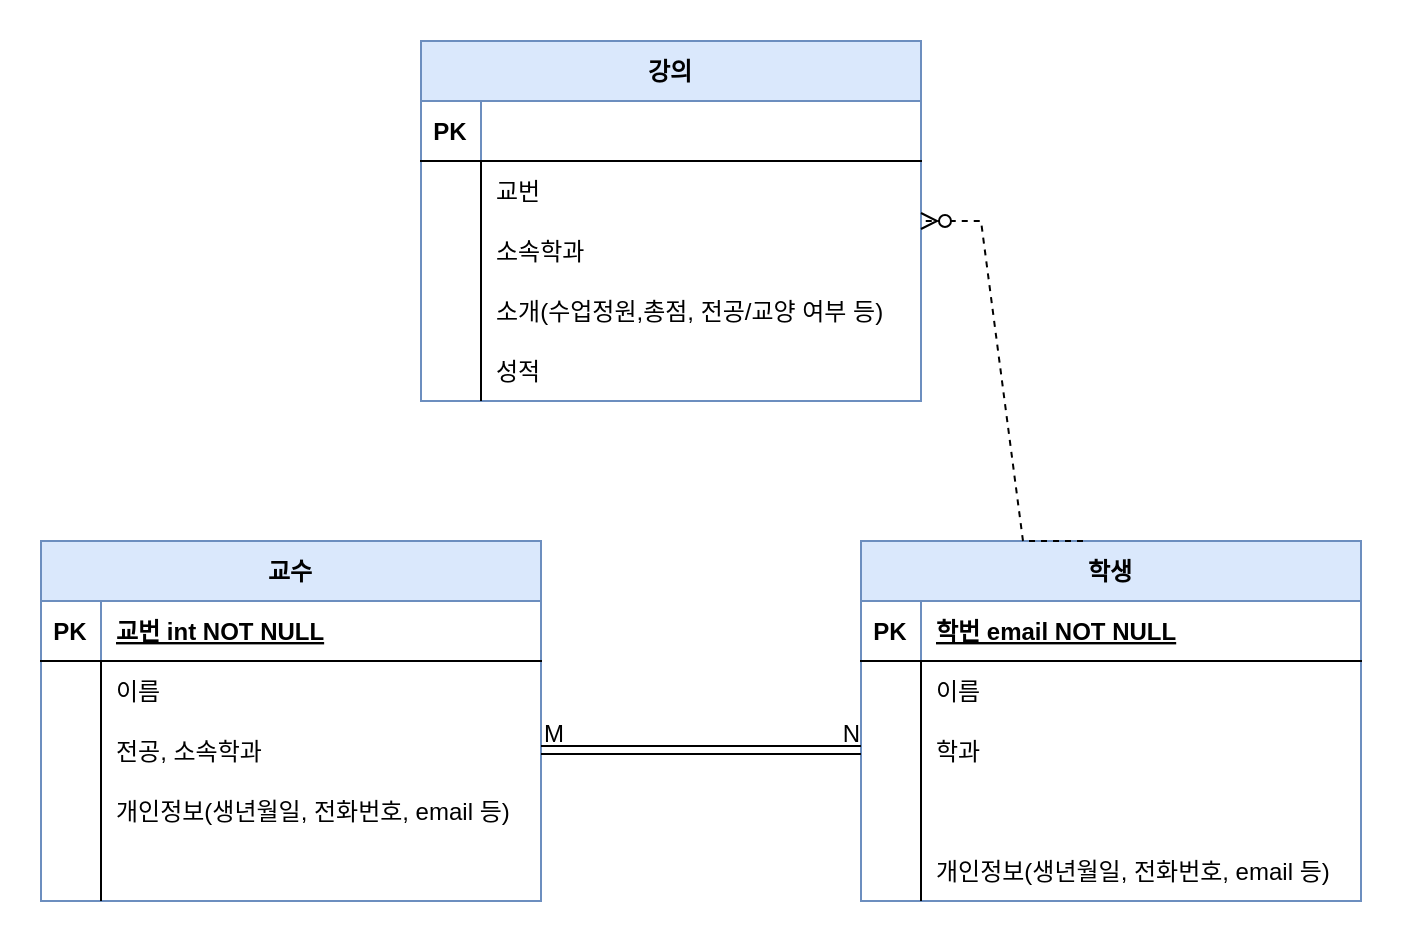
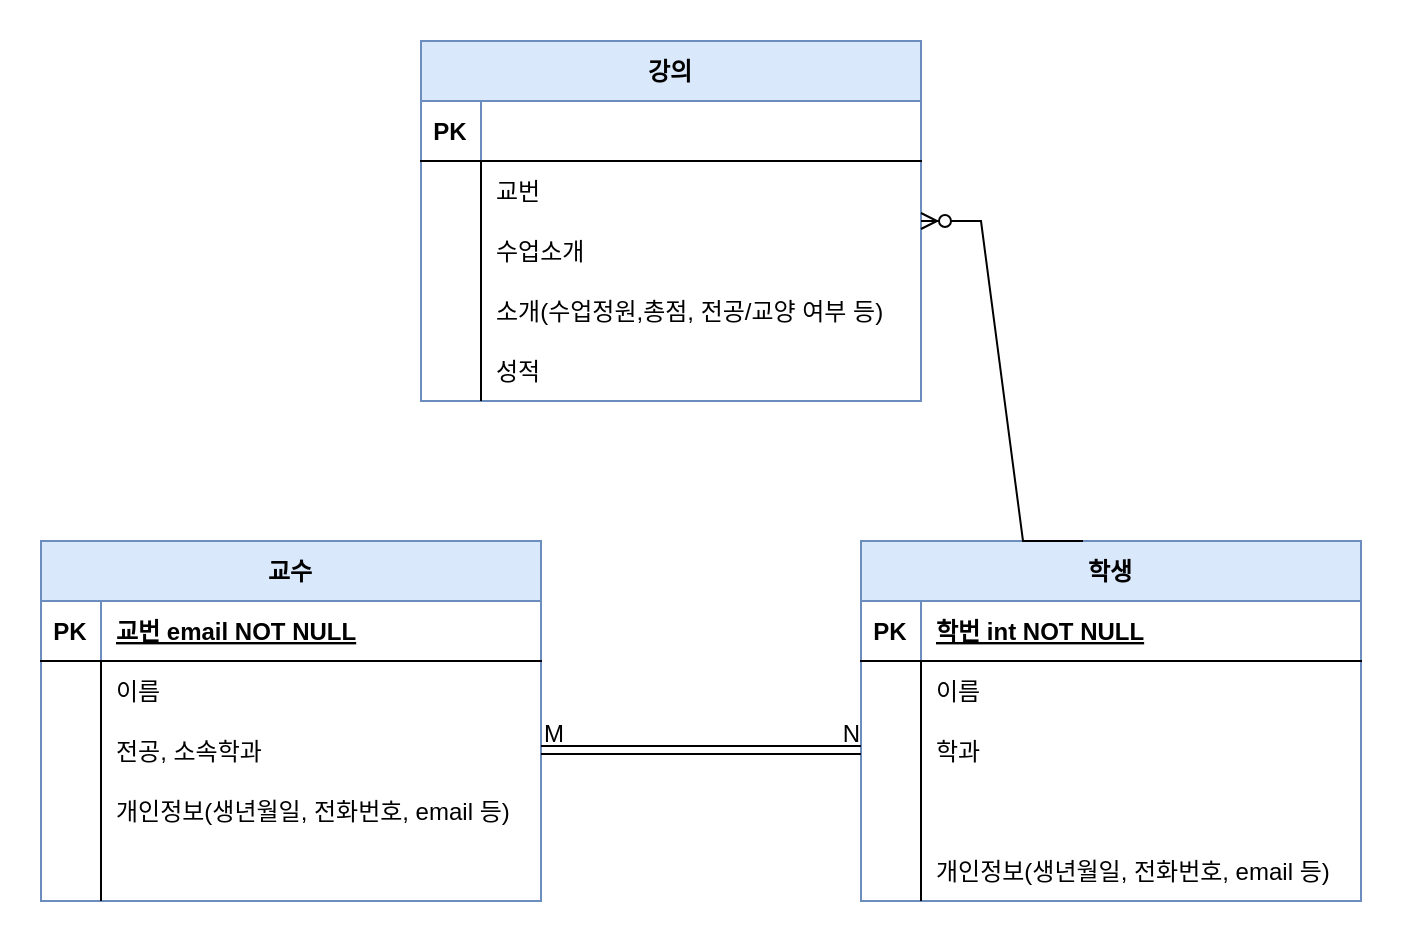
node "소속학과": label "소속학과" -> "수업소개"
edge "학생" -> "강의": style dashed -> solid
node "교번 int NOT NULL": label "교번 int NOT NULL" -> "교번 email NOT NULL"
node "학번 email NOT NULL": label "학번 email NOT NULL" -> "학번 int NOT NULL"
